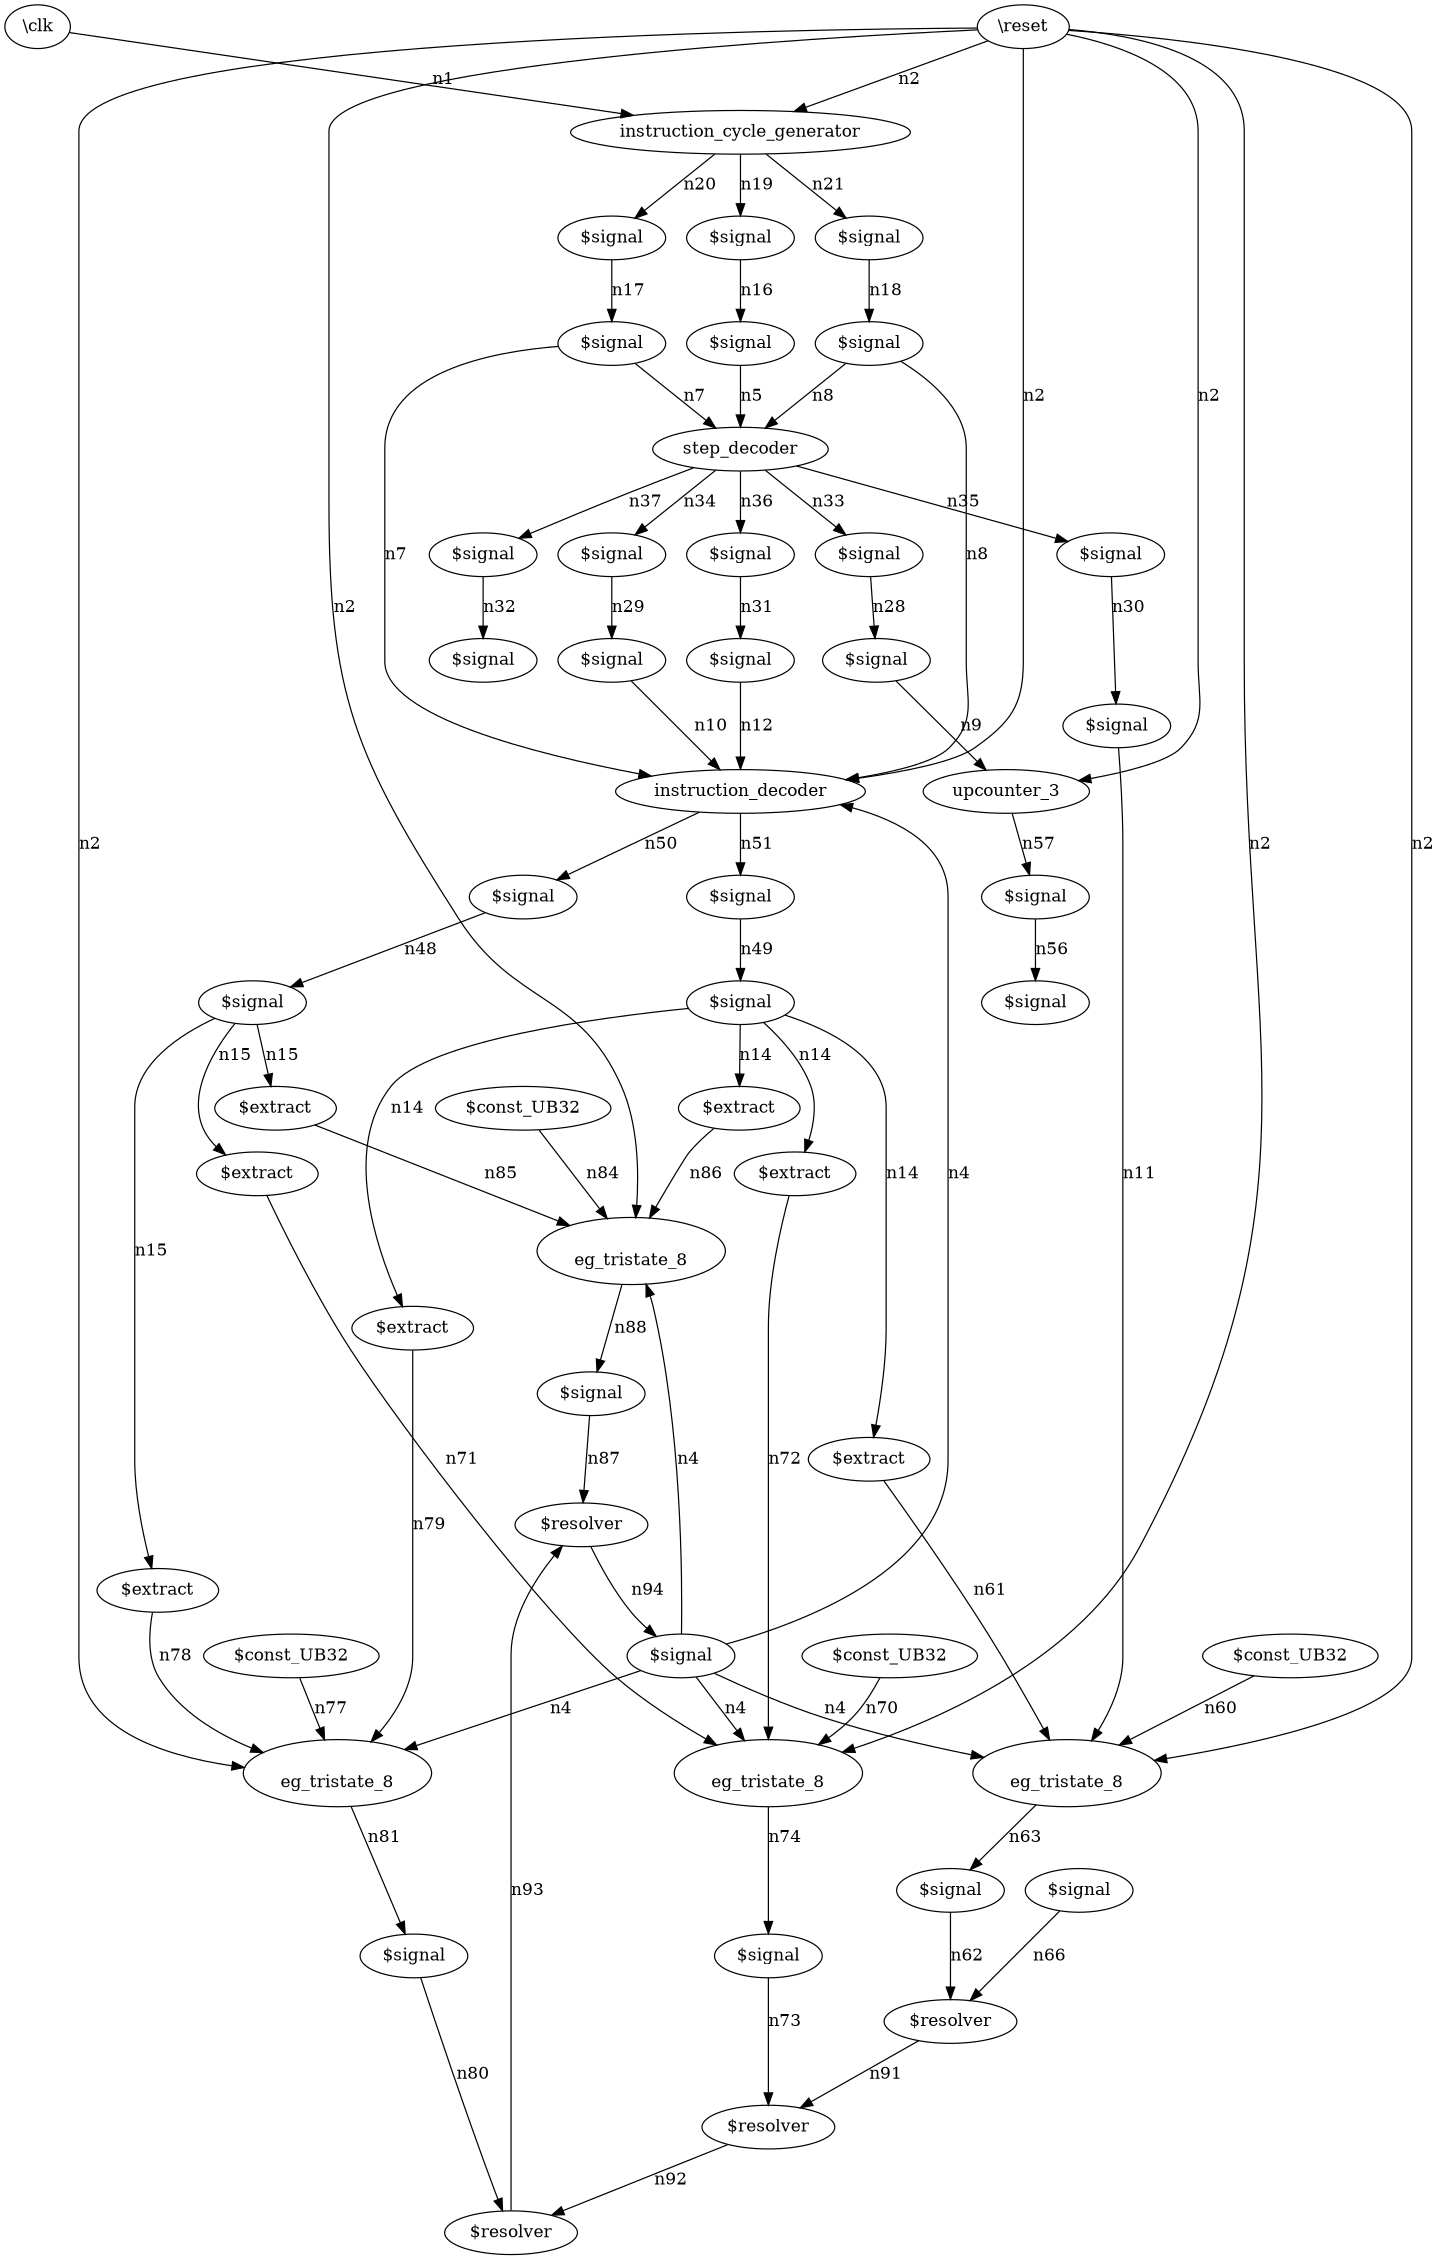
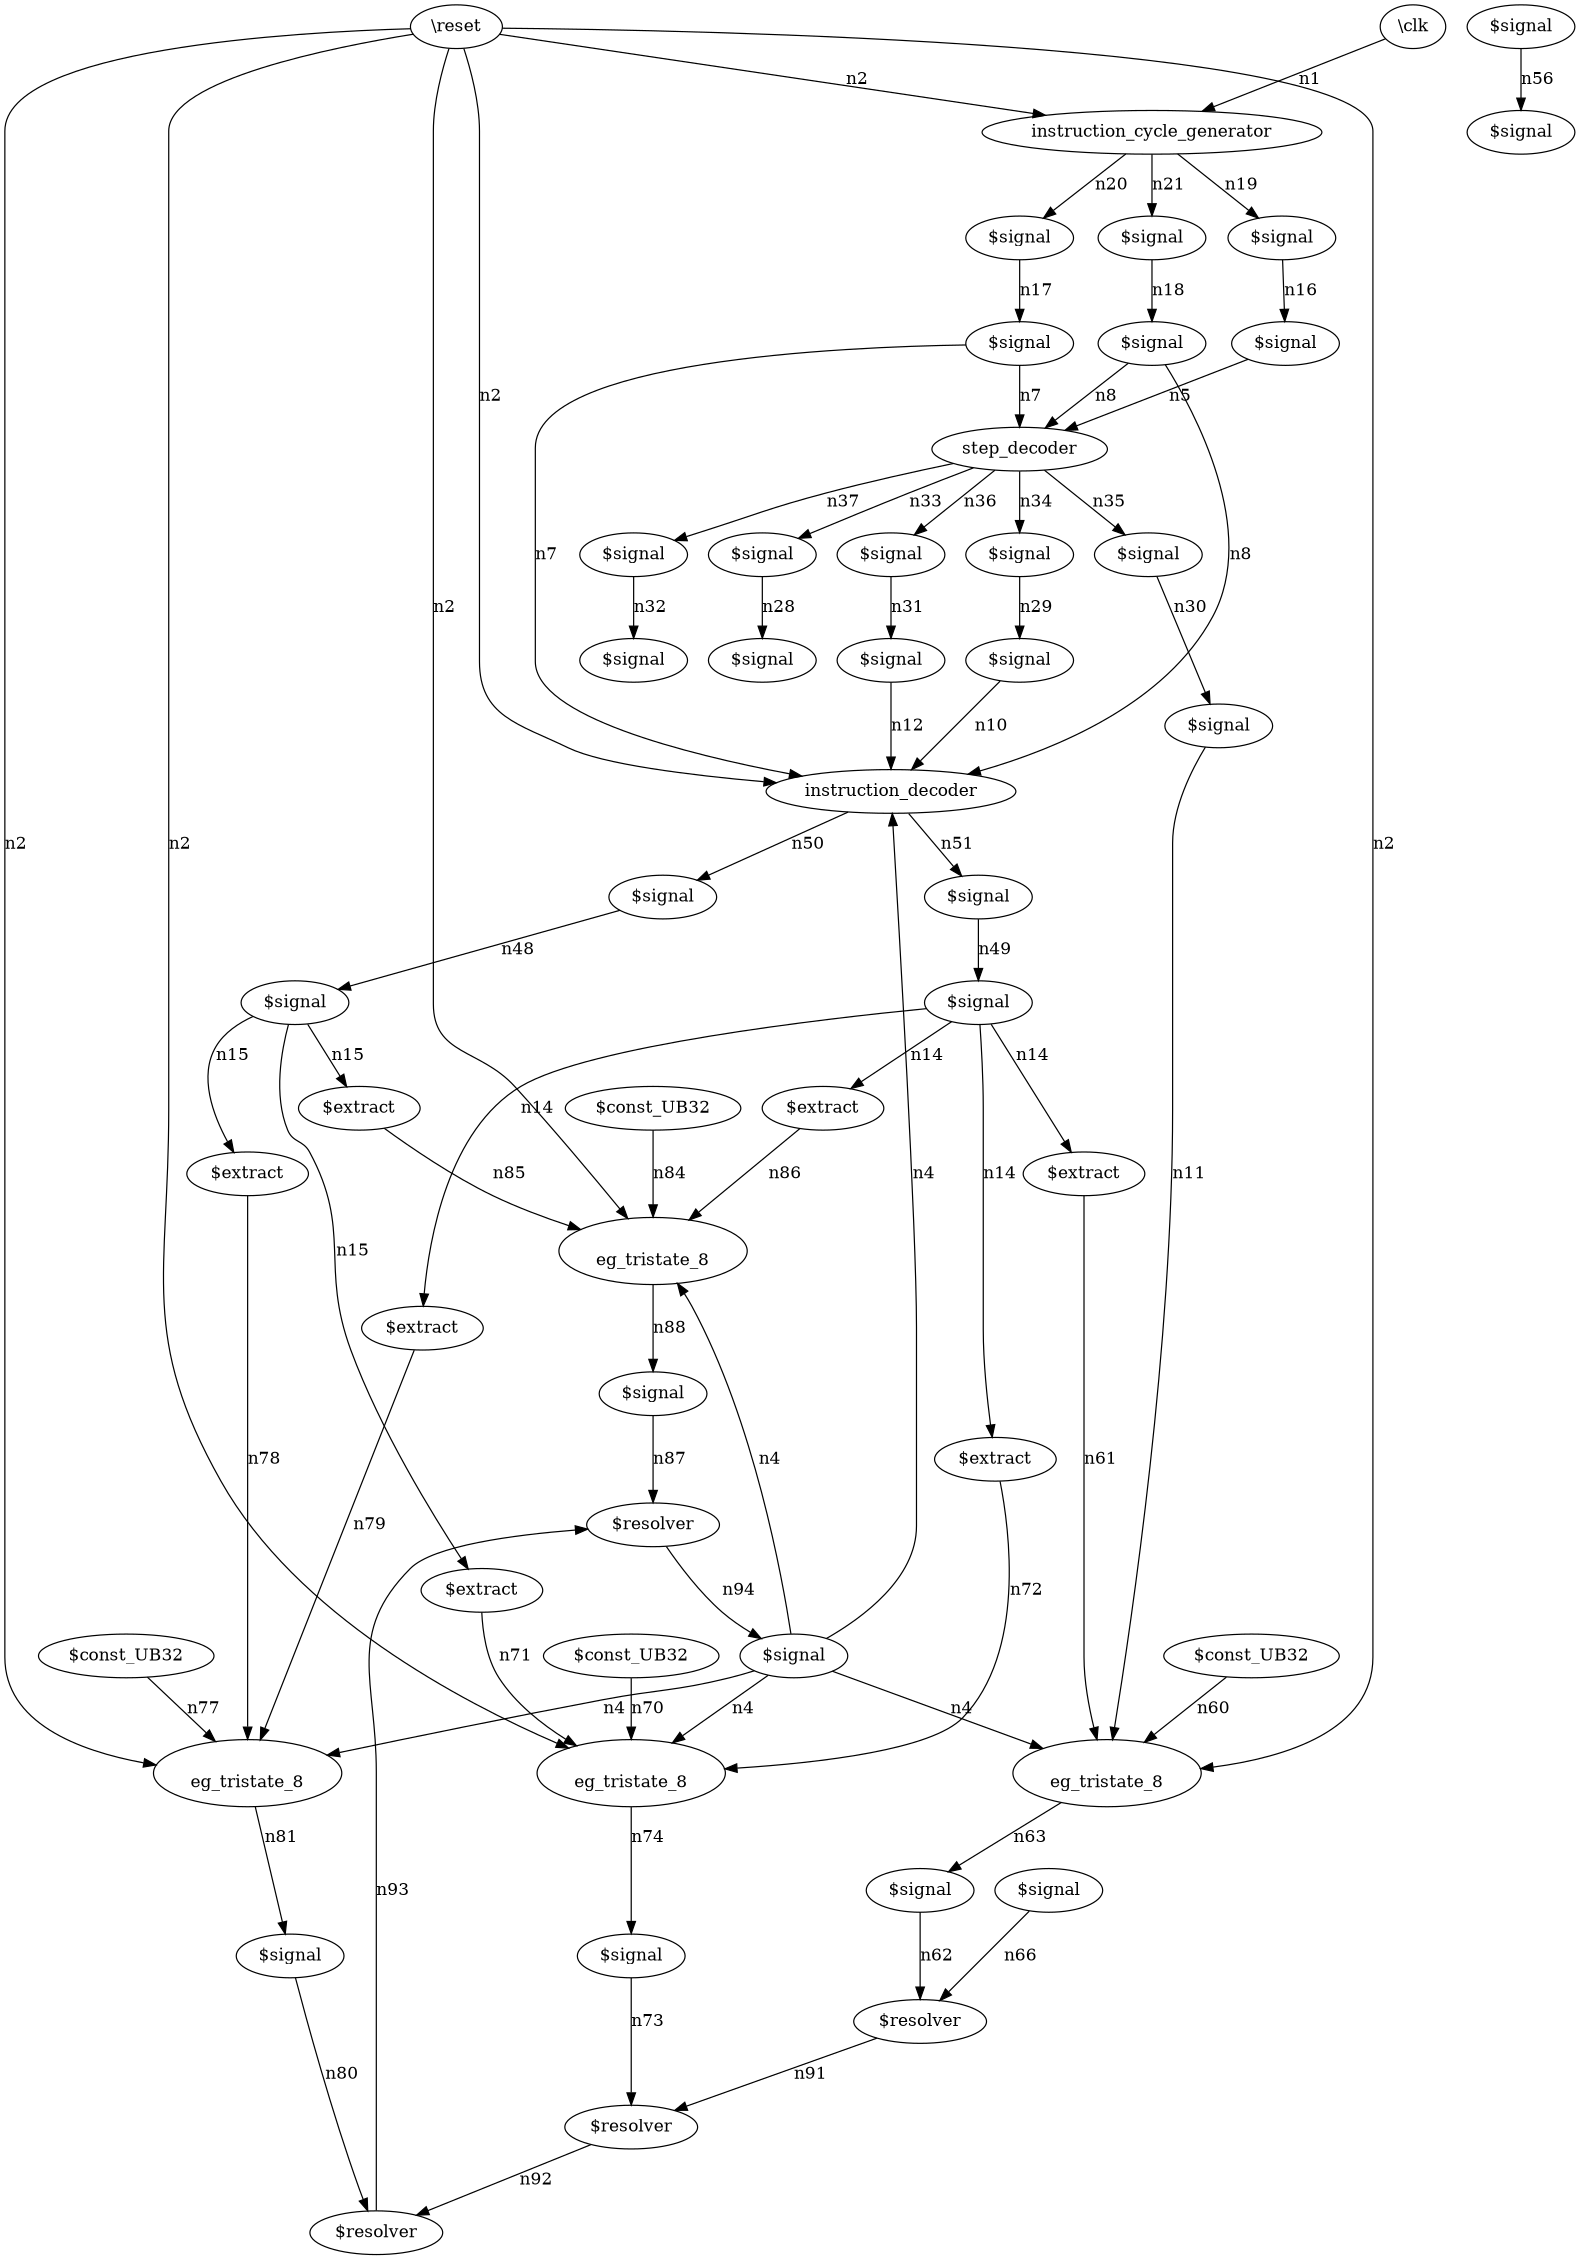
node "upcounter_3": removed
